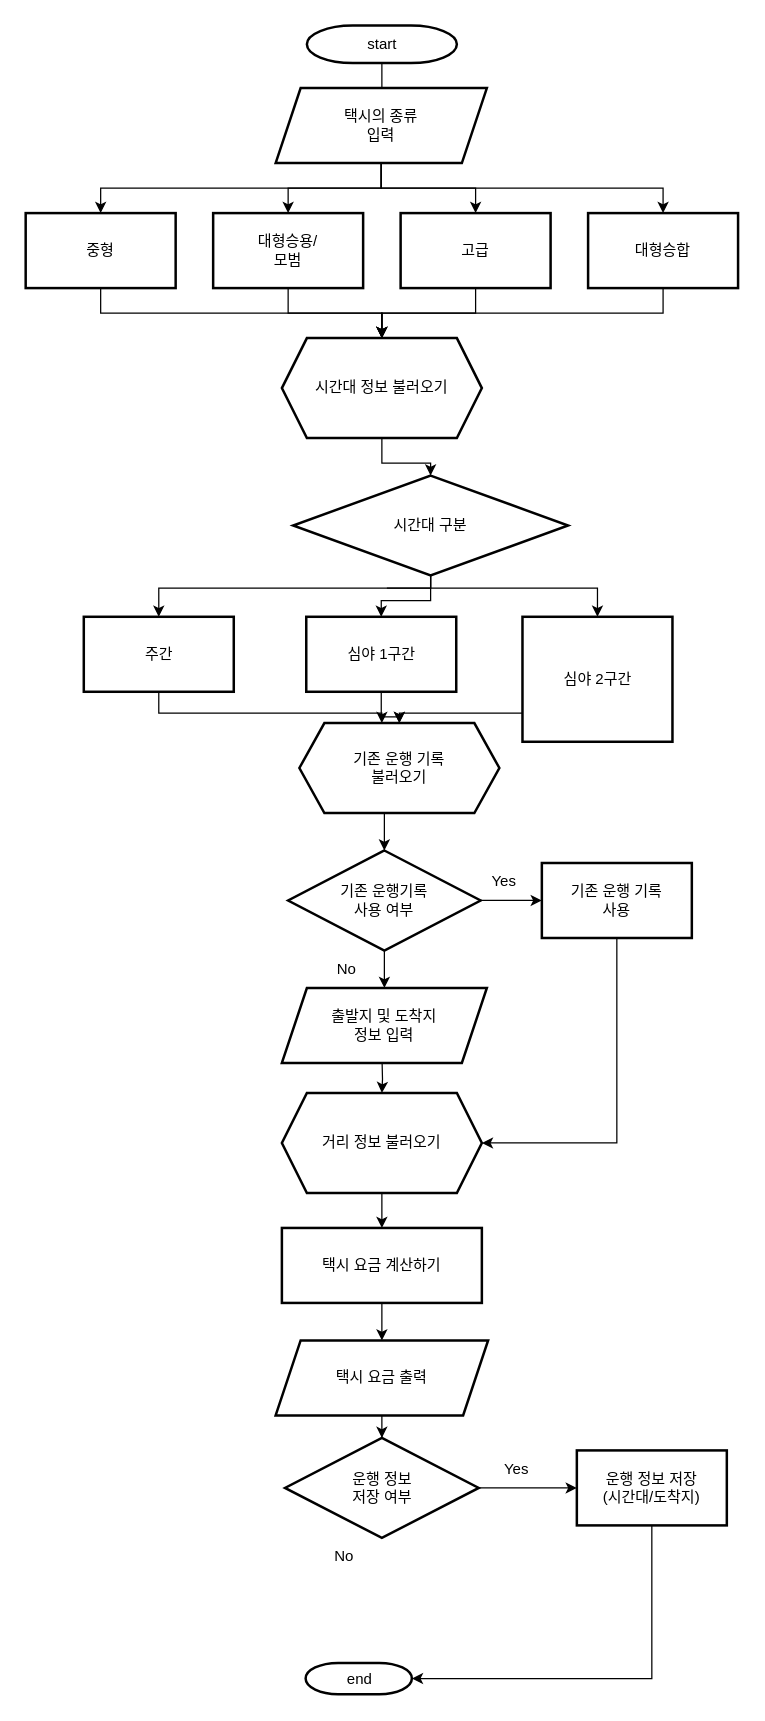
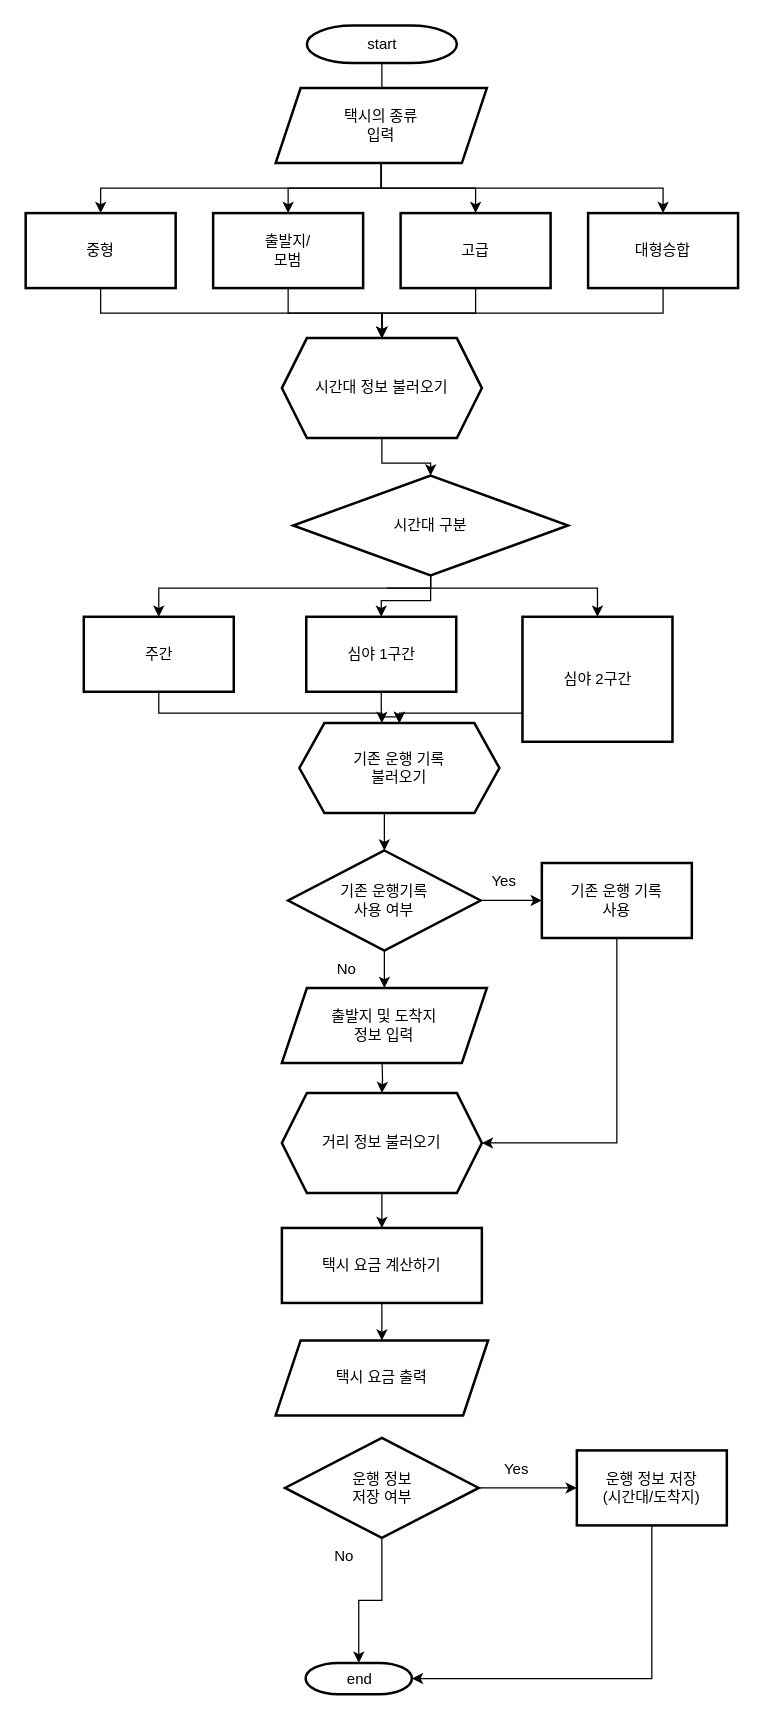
node "대형승용/ 모범": label "대형승용/ 모범" -> "출발지/ 모범"
edge "택시 요금 출력" -> "운행 정보 저장 여부": removed
edge "운행 정보 저장 여부" -> "end": added
